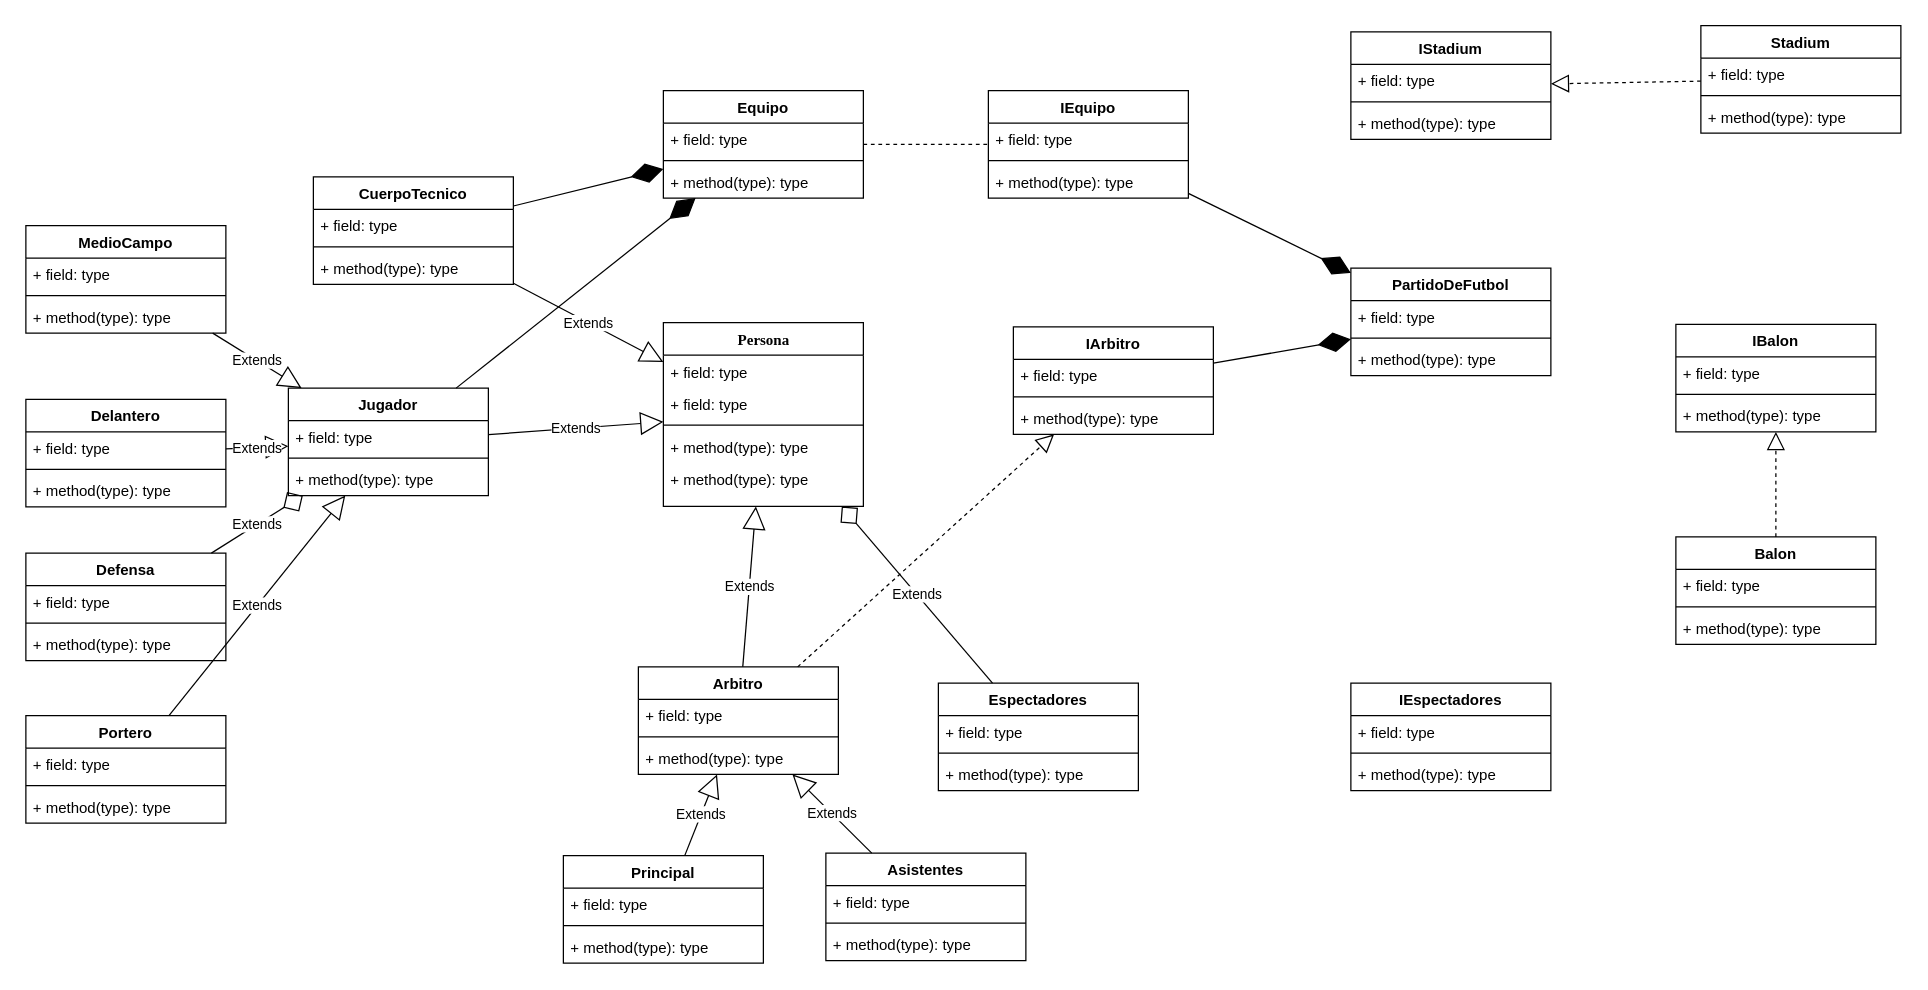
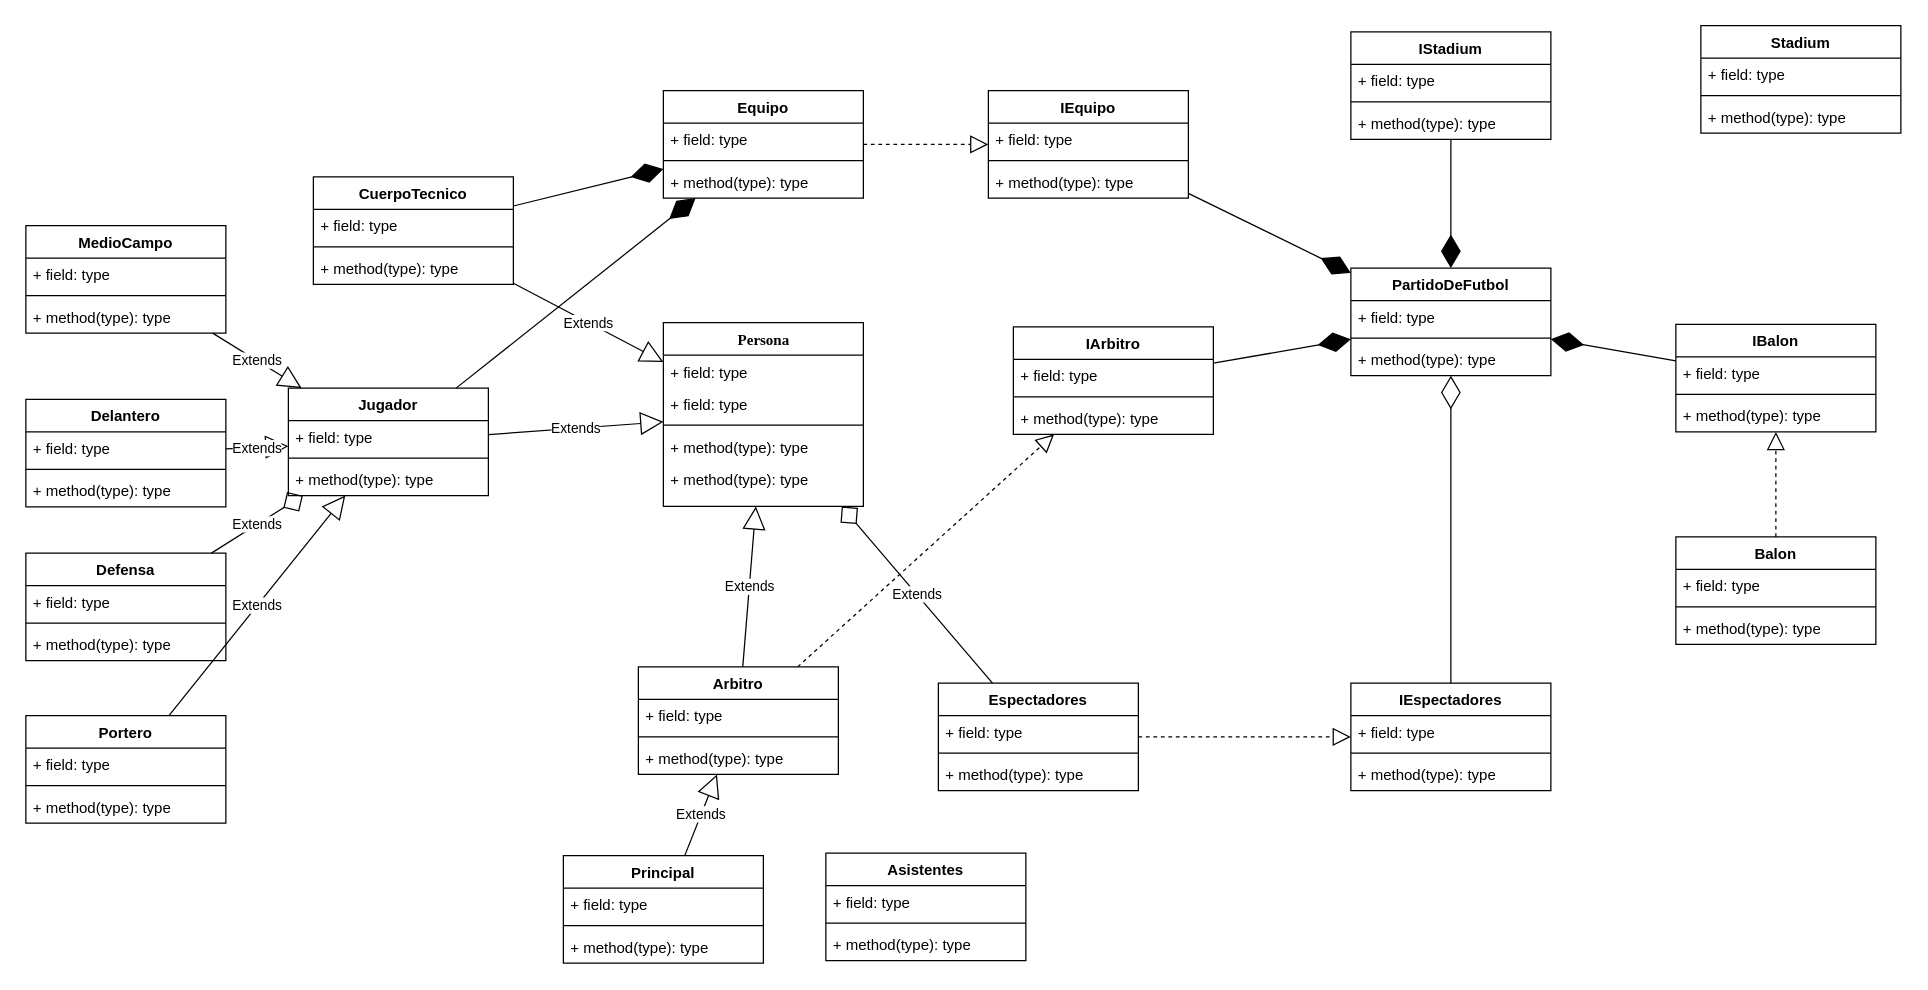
edge "Stadium" -> "IStadium": removed
edge "Equipo" -- "IEquipo": arrowhead none -> block
edge "IStadium" -> "PartidoDeFutbol": added
edge "IBalon" -> "PartidoDeFutbol": added
edge "IEspectadores" -> "PartidoDeFutbol": added
edge "Espectadores" -> "IEspectadores": added
edge "Asistentes" -> "Arbitro": removed, label "Extends"
